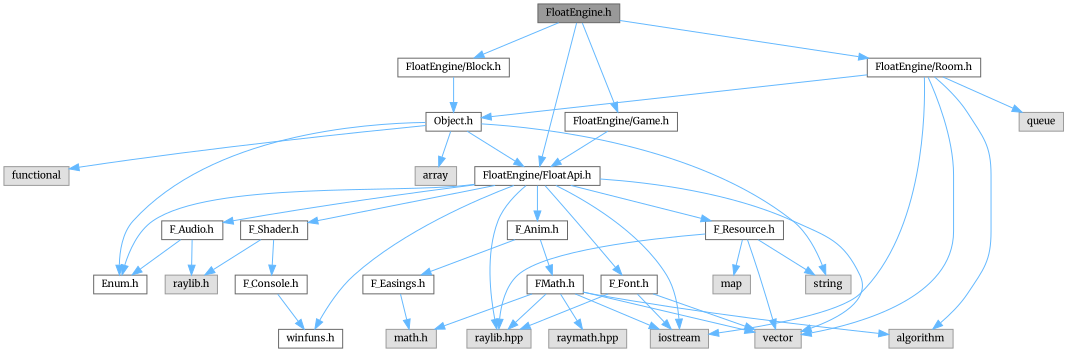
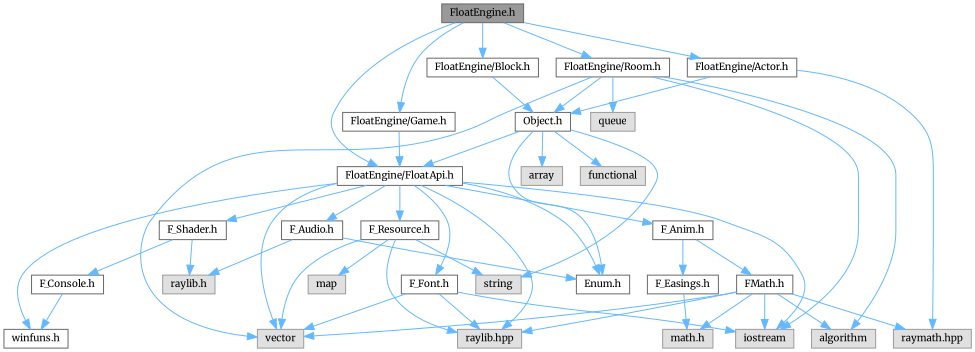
node "FloatEngine/Actor.h": added
